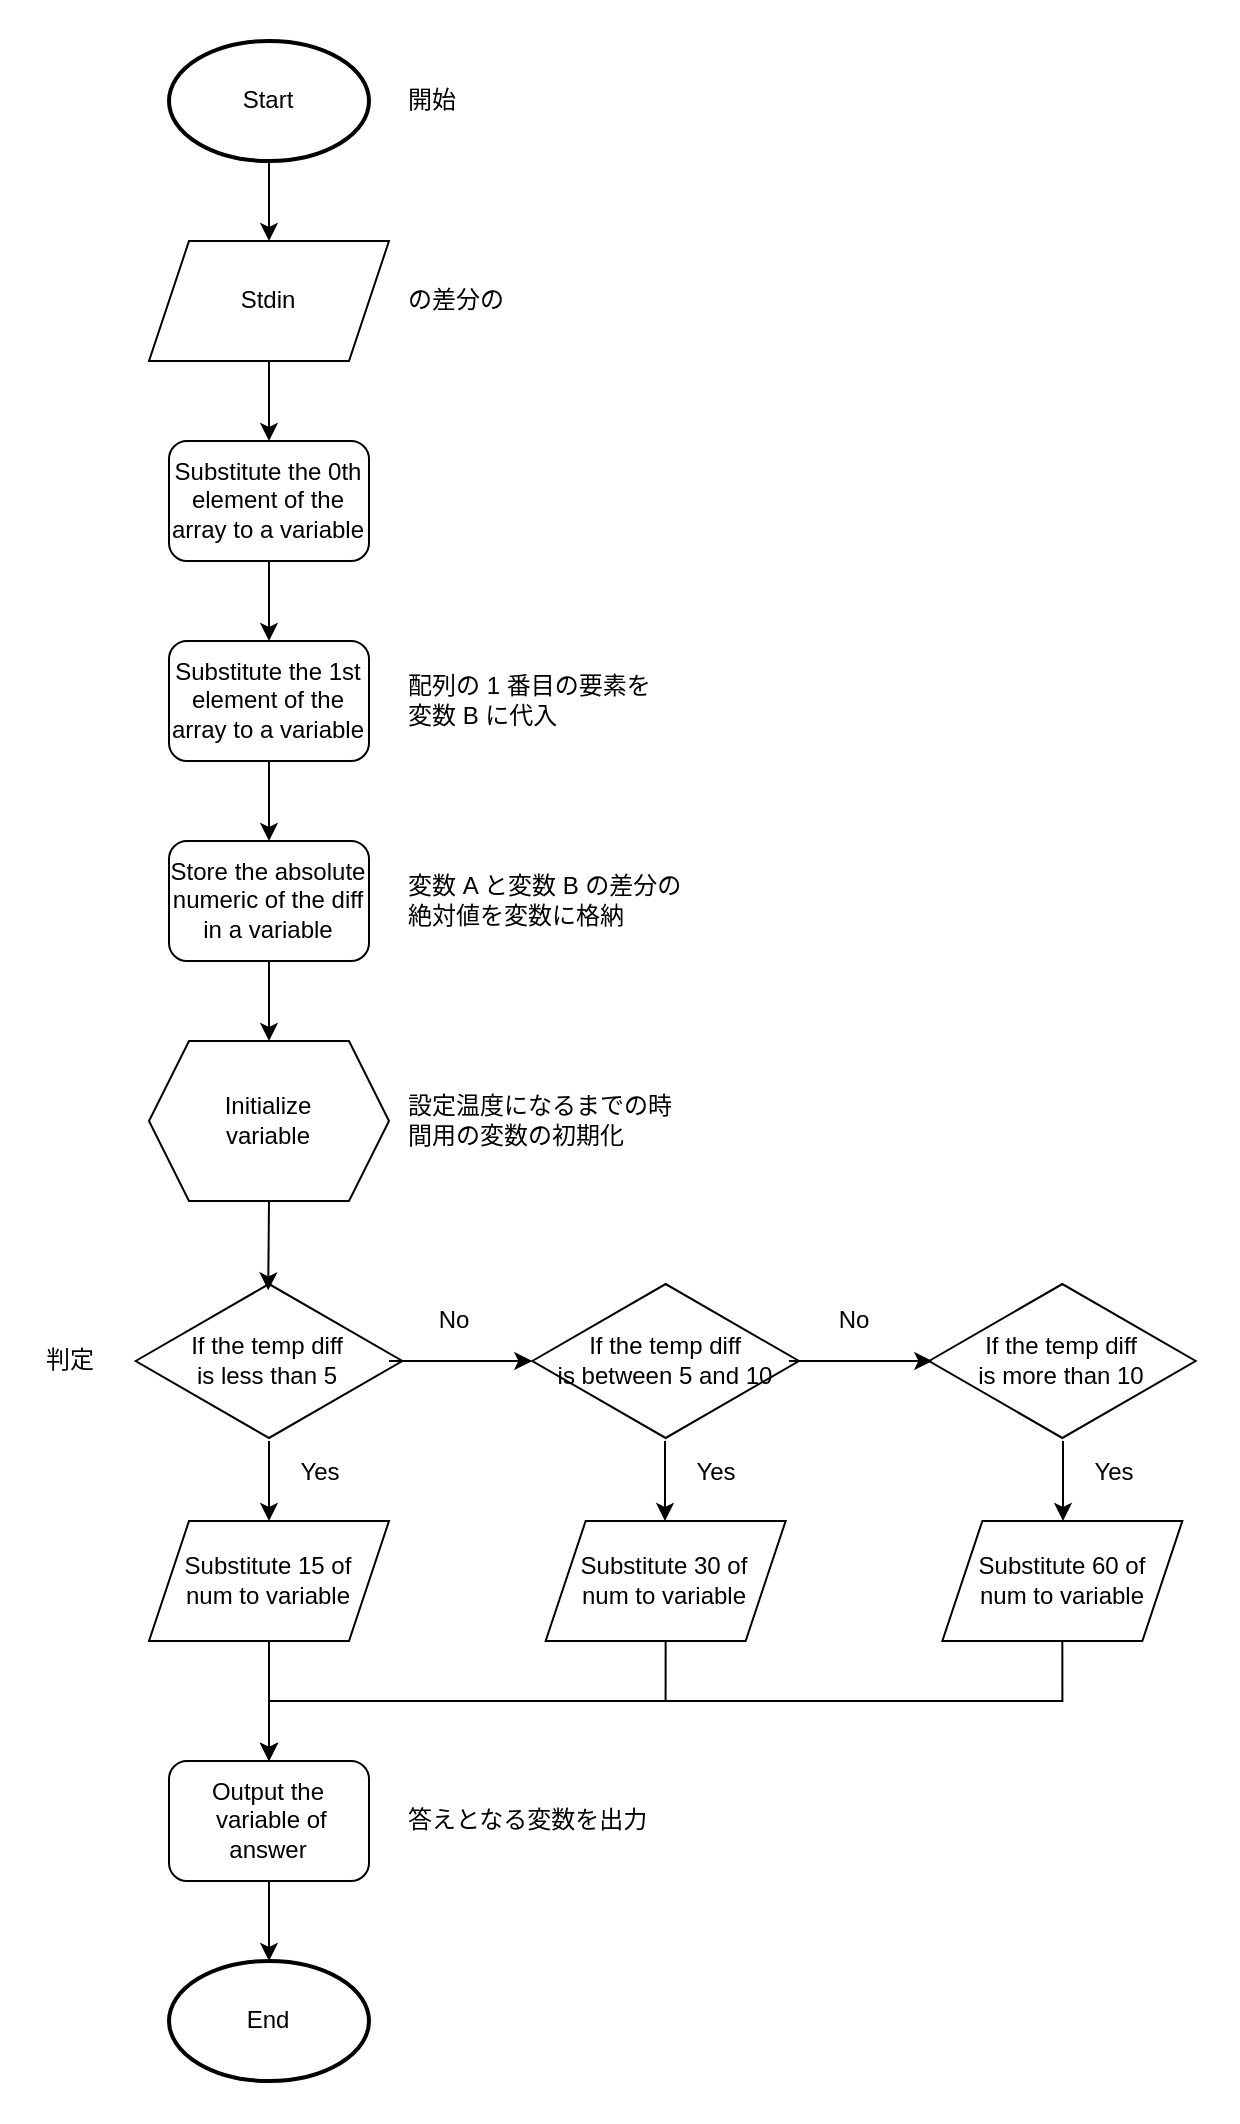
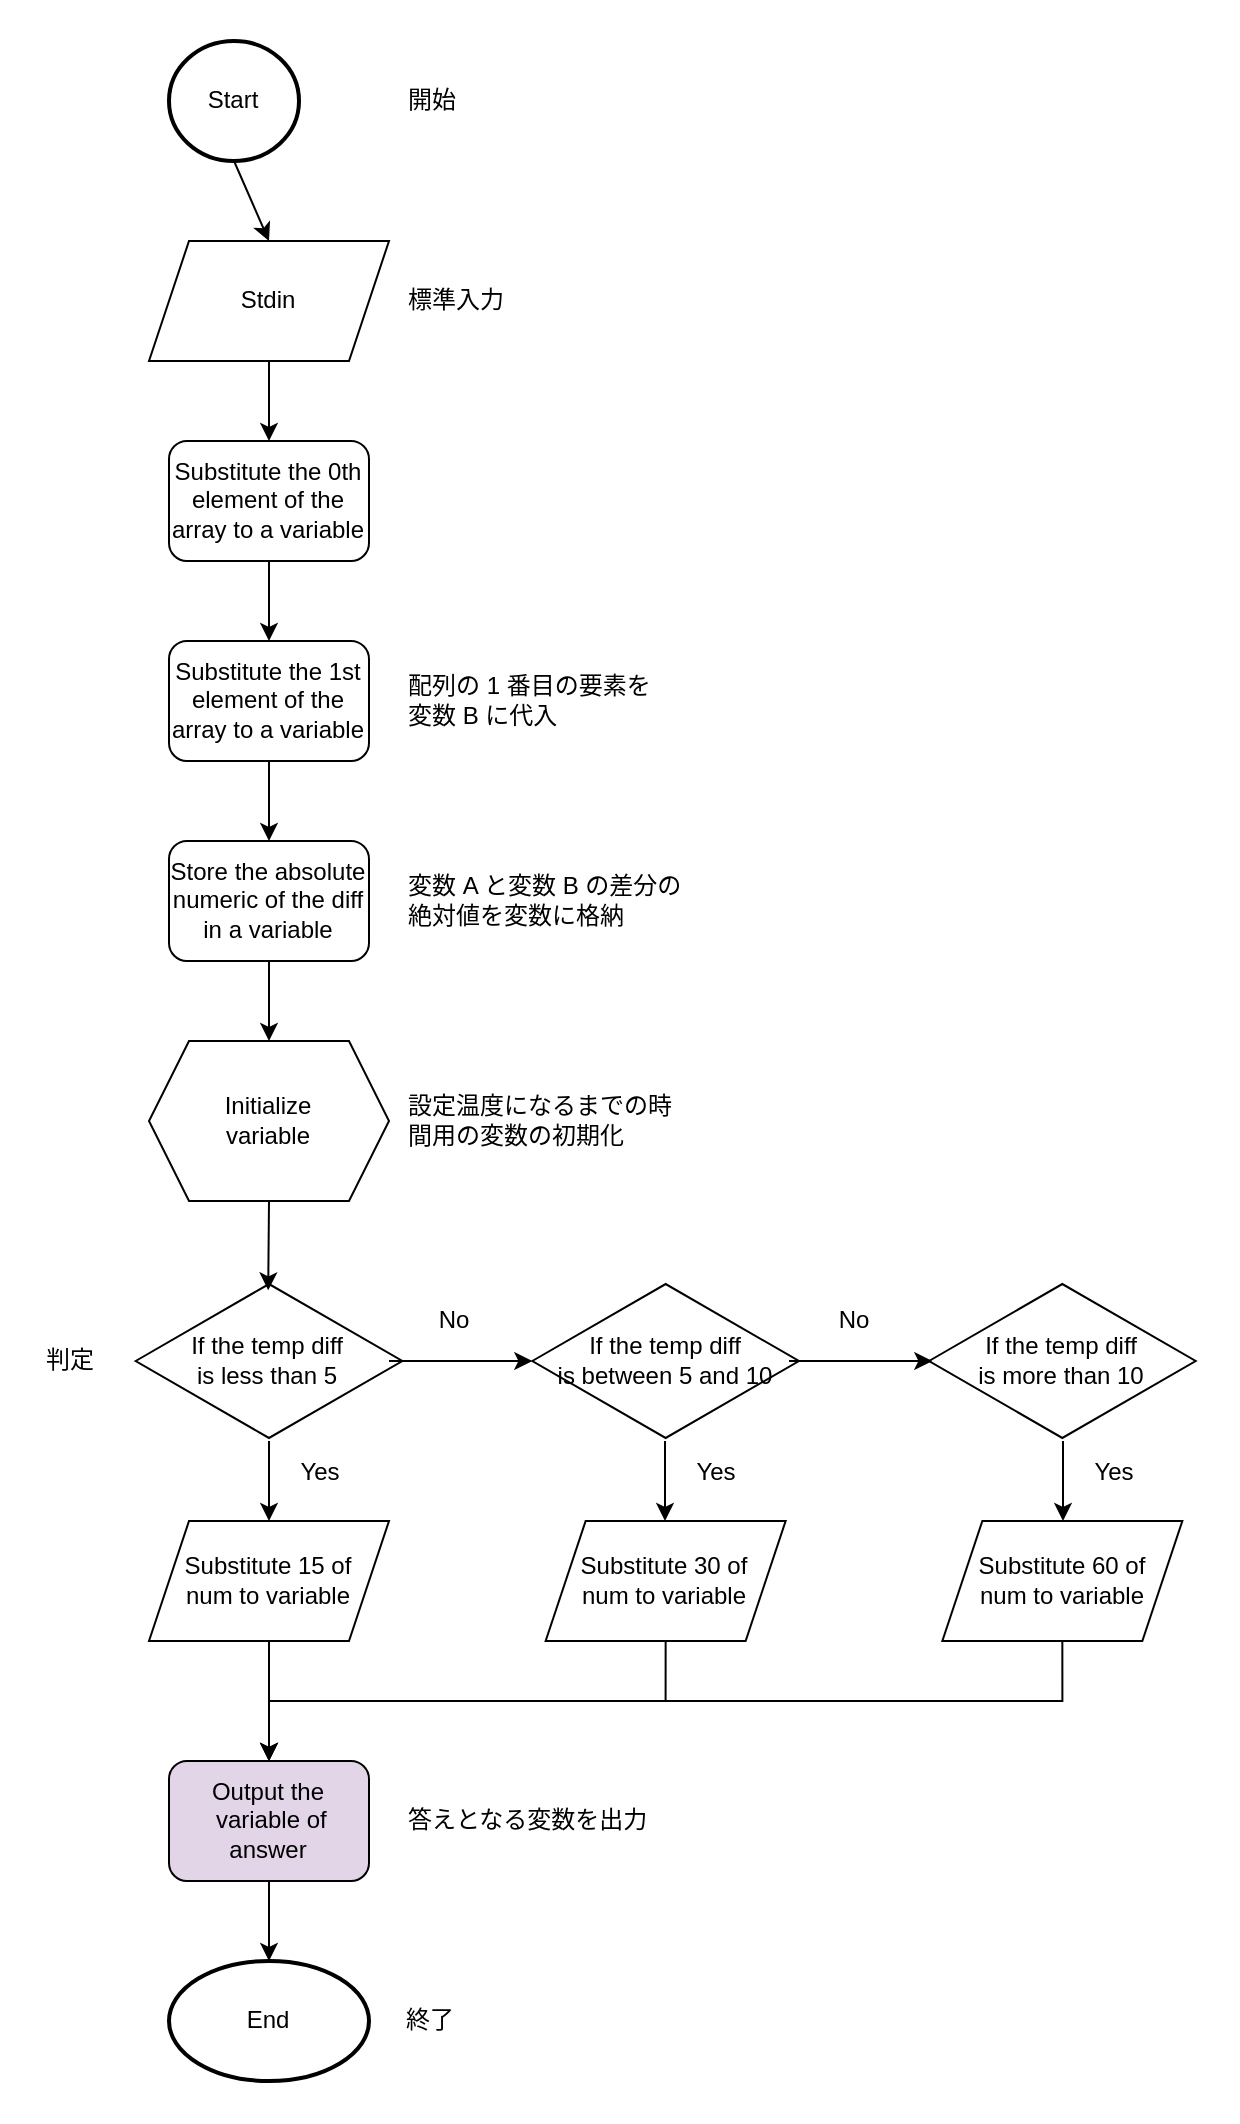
node "Start": size 200x120 -> 130x120
node "の差分の": label "の差分の" -> "標準入力"
node "Output the variable of answer": fillcolor #ffffff -> #e1d5e7
node "終了": added
